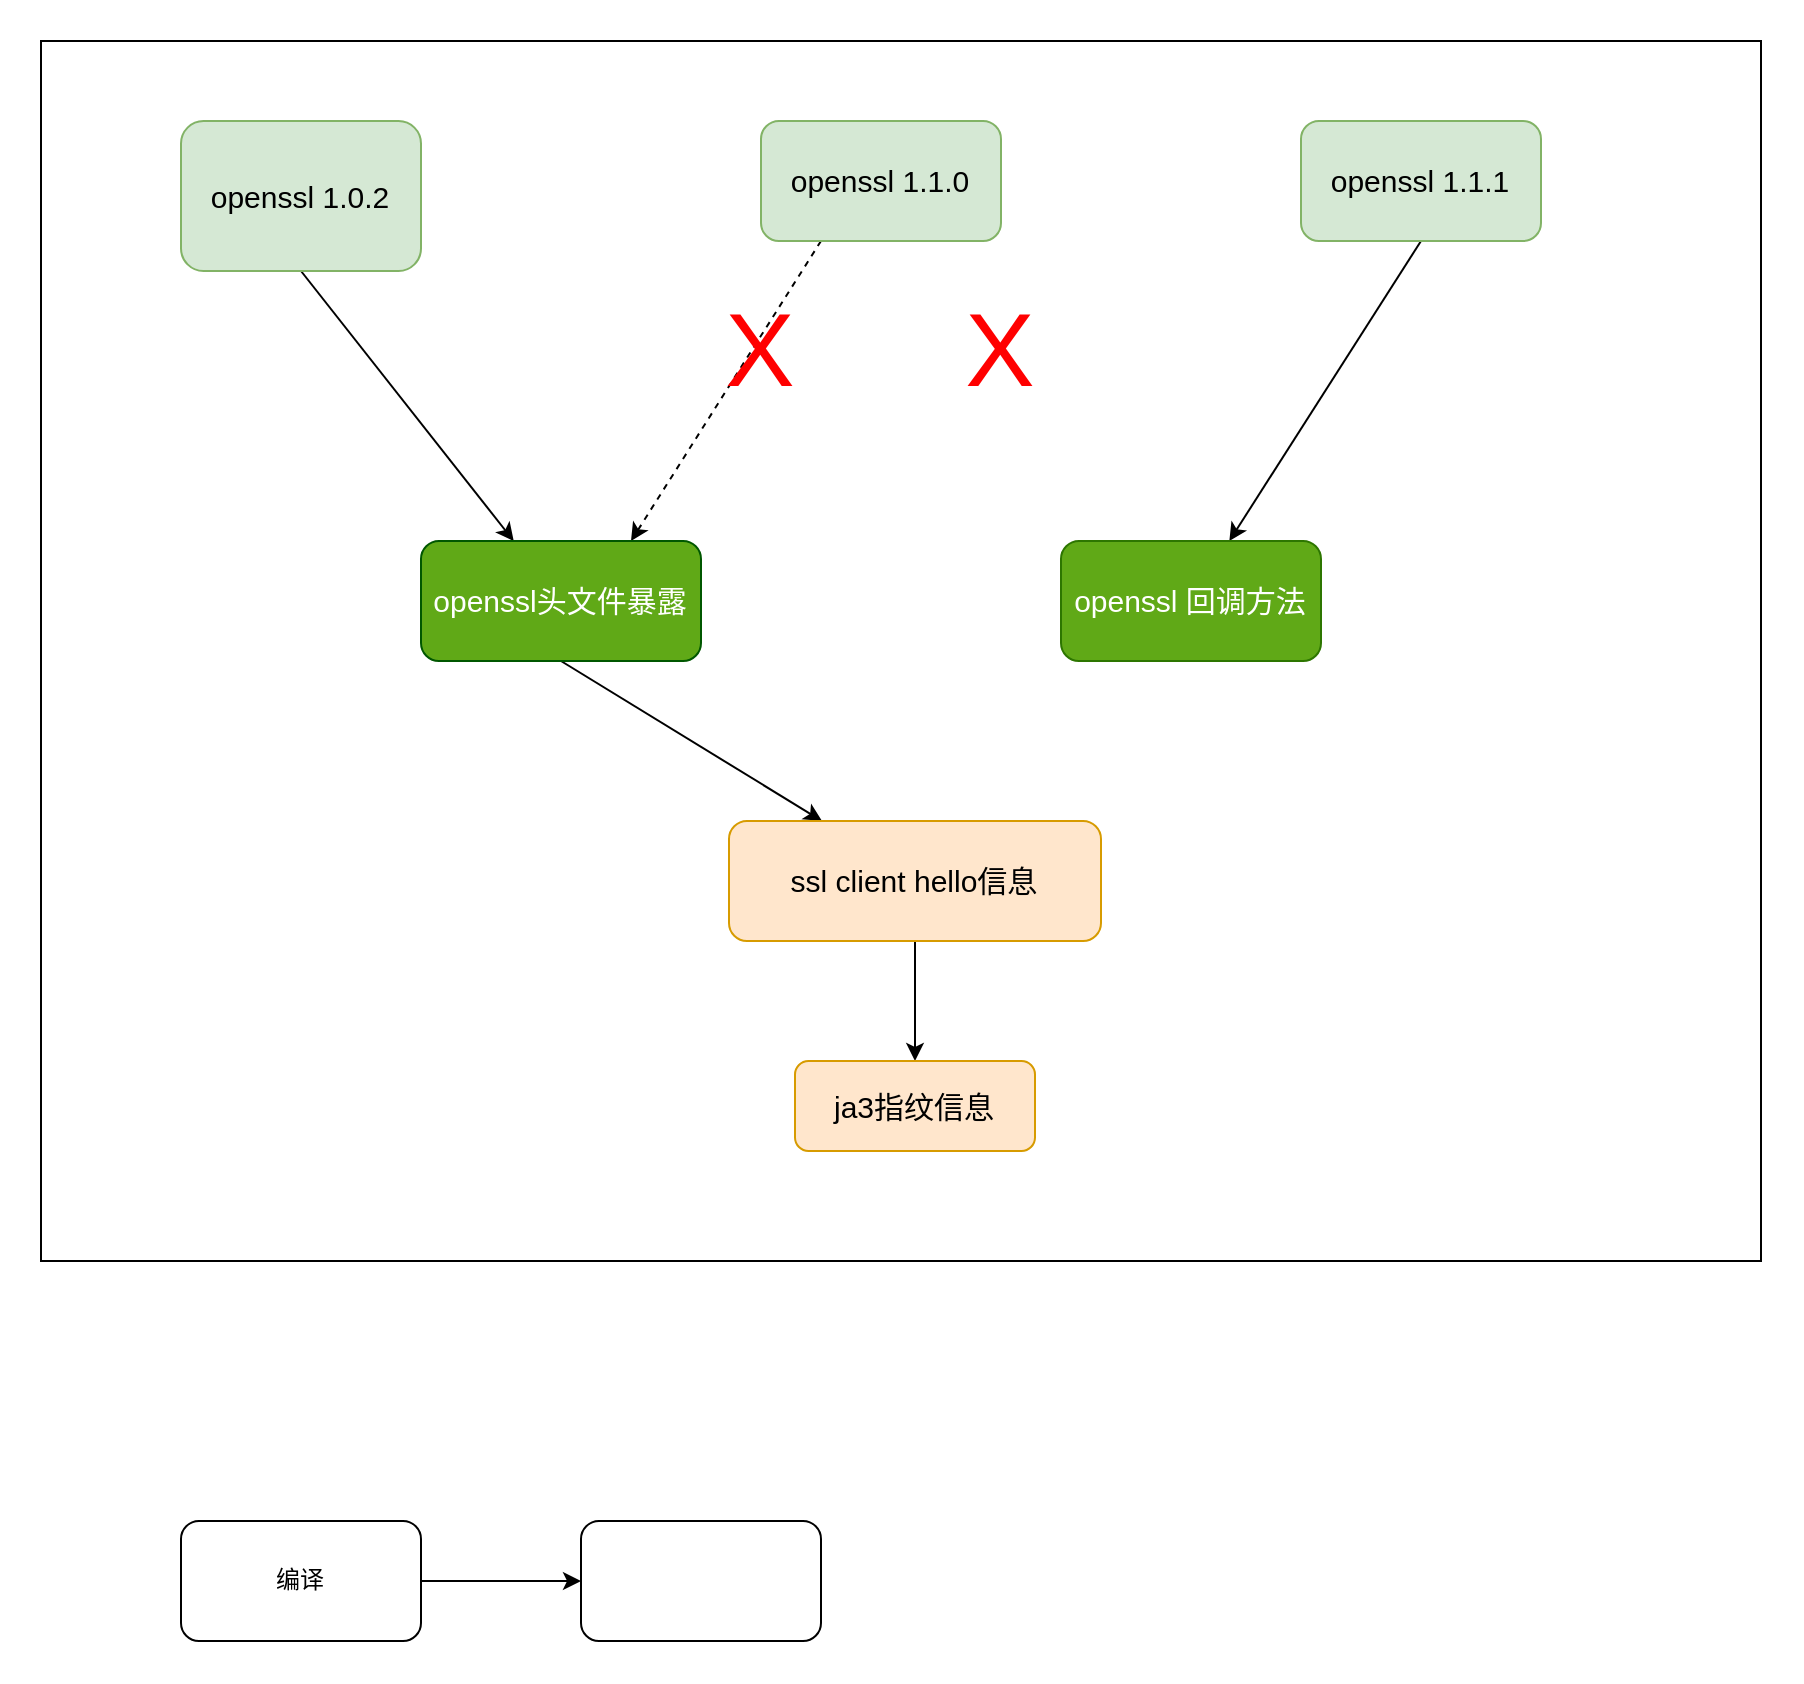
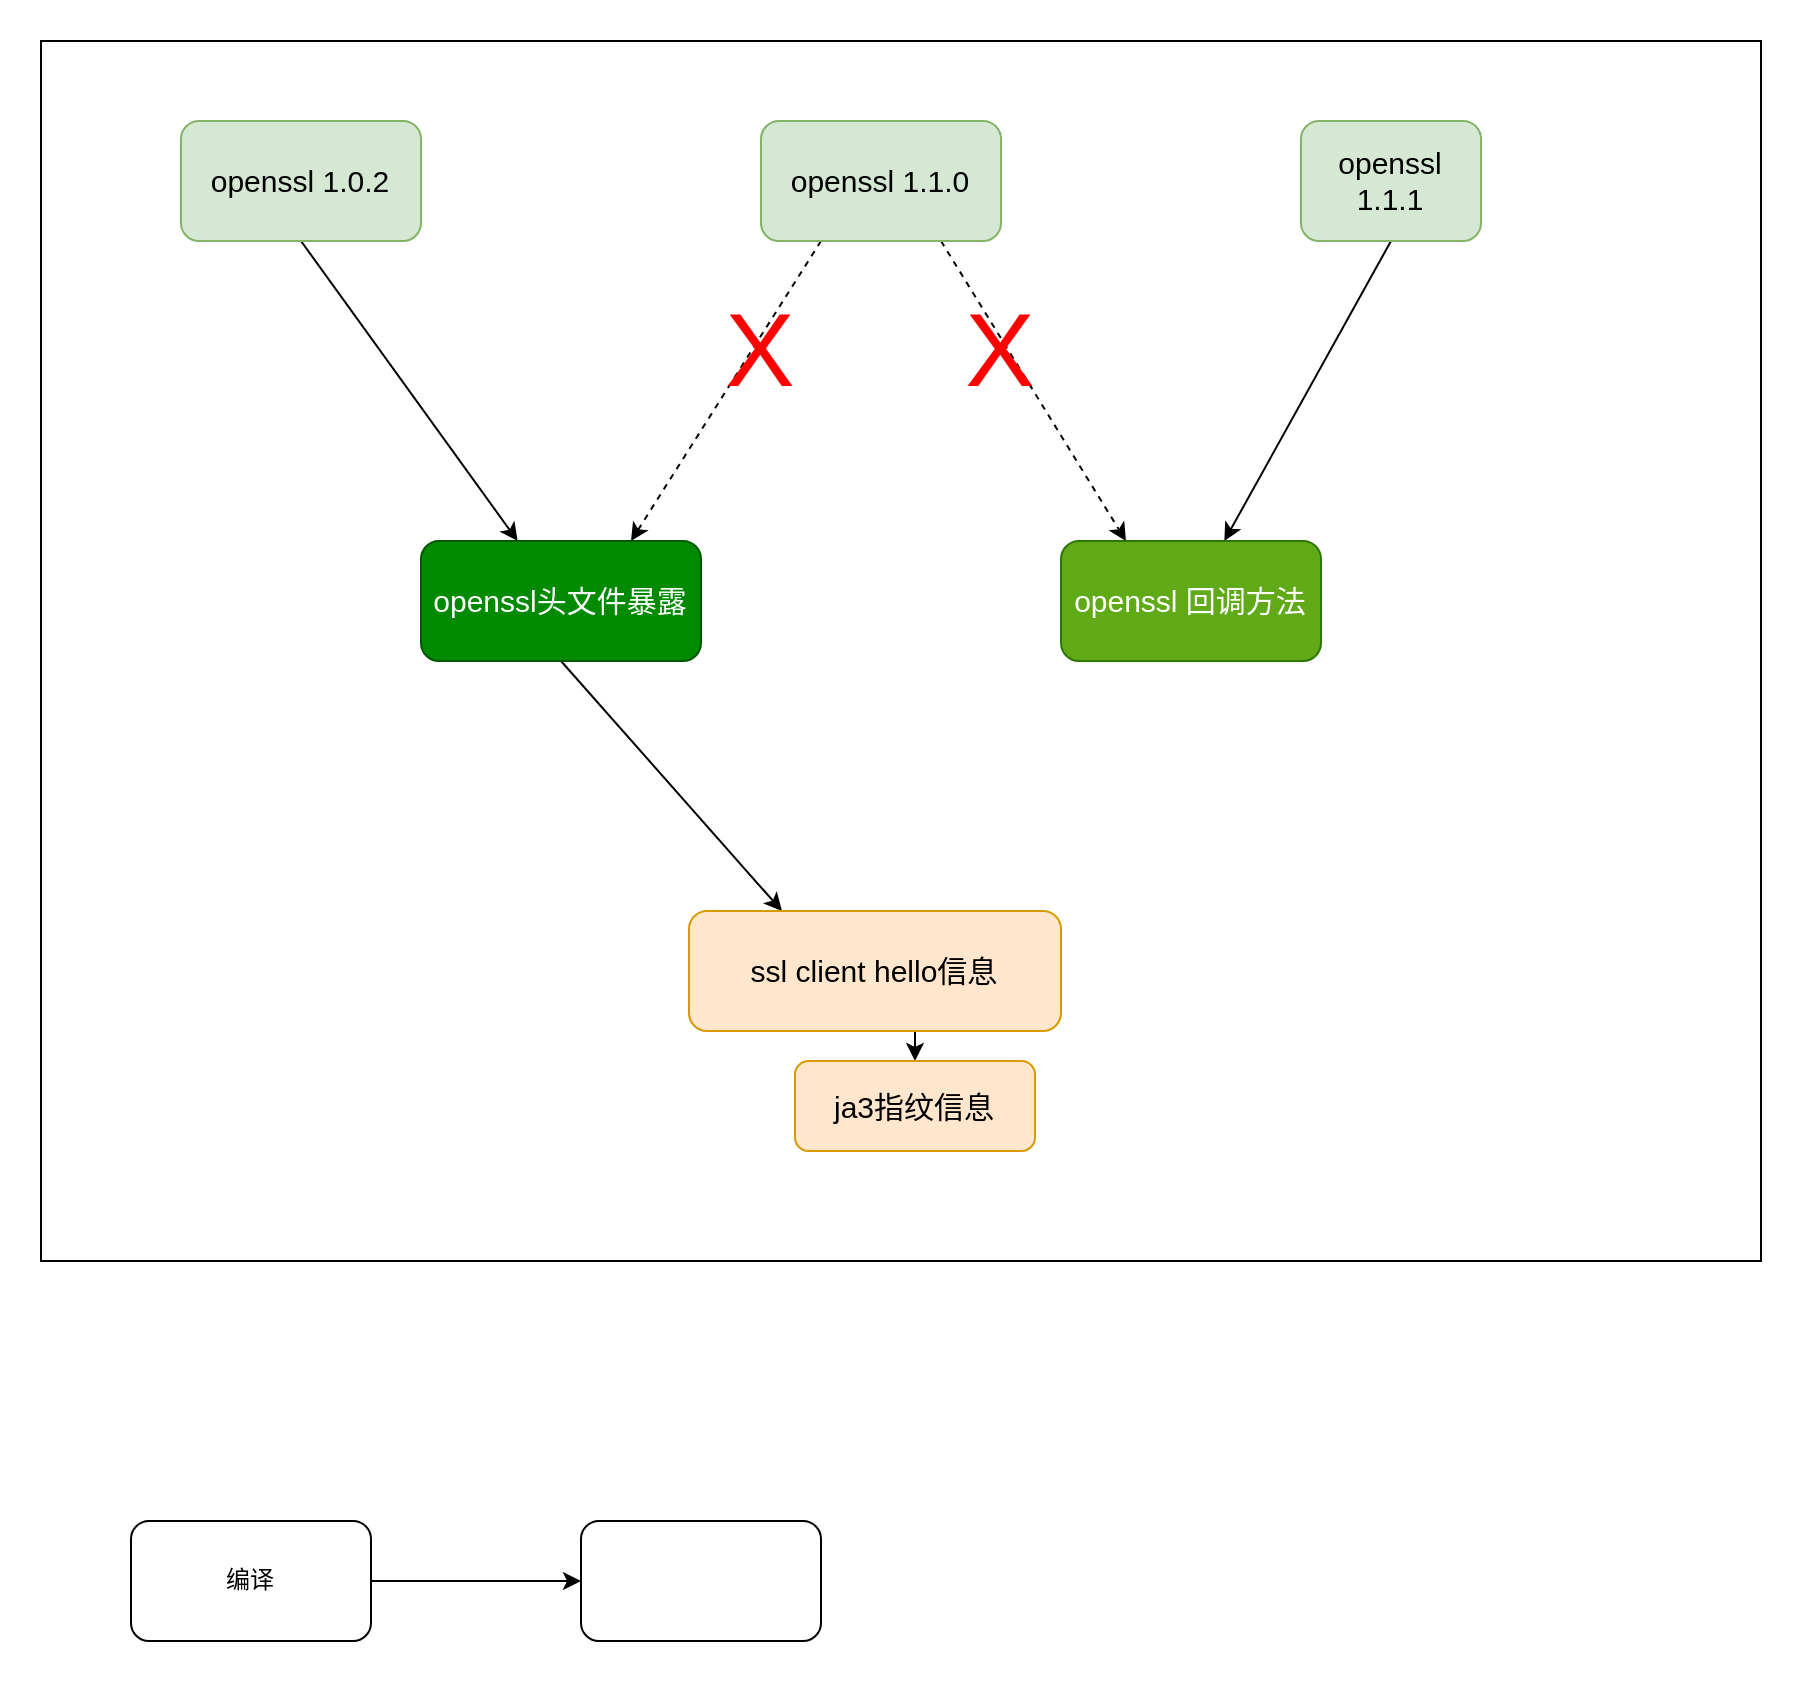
node "openssl 1.1.1": size 240x120 -> 180x120
node "openssl 1.0.2": size 240x150 -> 240x120
edge "openssl 1.1.0" -> "openssl 回调方法": added
node "openssl头文件暴露": fillcolor #60a917 -> #008a00
node "ssl client hello信息": moved (915, 881) -> (875, 971)
node "编译": moved (301, 1581) -> (251, 1581)
